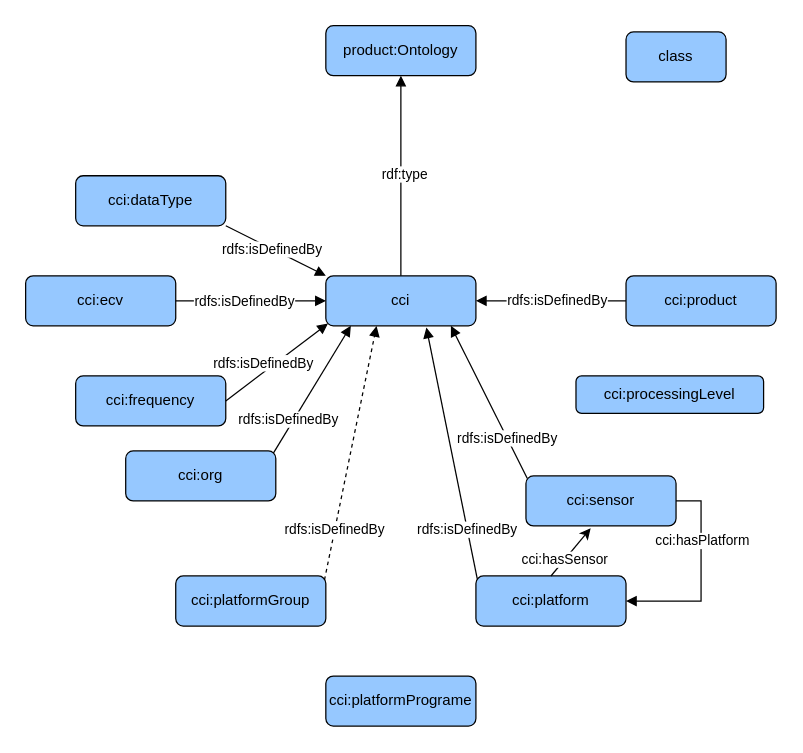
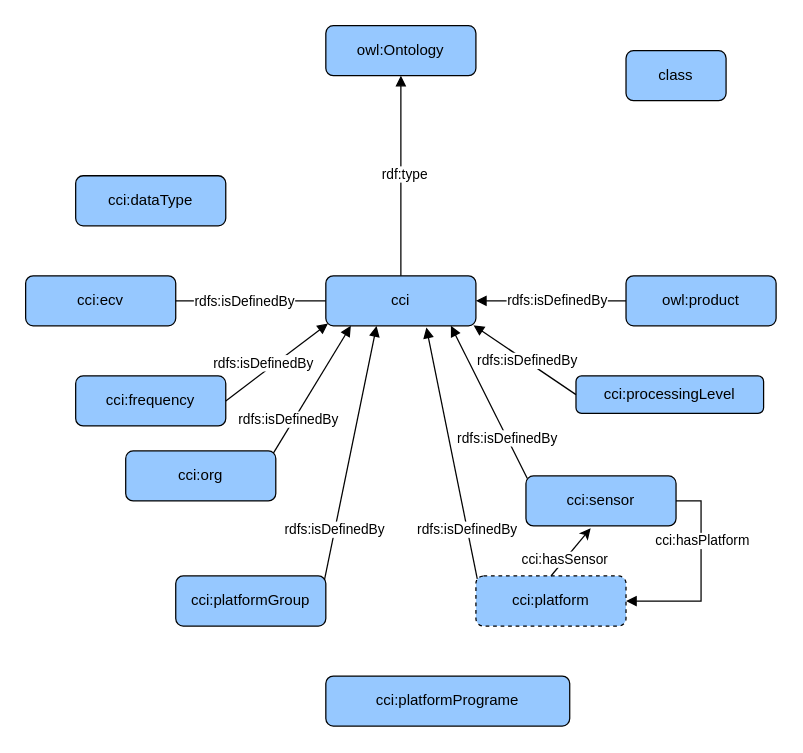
node "product:Ontology": label "product:Ontology" -> "owl:Ontology"
node "class": moved (676, 57) -> (676, 76)
edge "cci:dataType" -> "cci": removed, label "rdfs:isDefinedBy"
edge "cci:ecv" -> "cci": arrowhead block -> none
node "cci:product": label "cci:product" -> "owl:product"
edge "cci:processingLevel" -> "cci": added, label "rdfs:isDefinedBy"
edge "cci:platformGroup" -> "cci": style dashed -> solid
node "cci:platform": style solid -> dashed
node "cci:platformPrograme": size 150x50 -> 244x50
